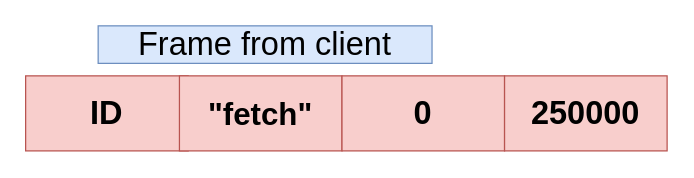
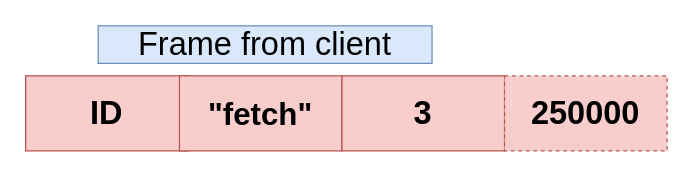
node "0": label "0" -> "3"
node "250000": style solid -> dashed
